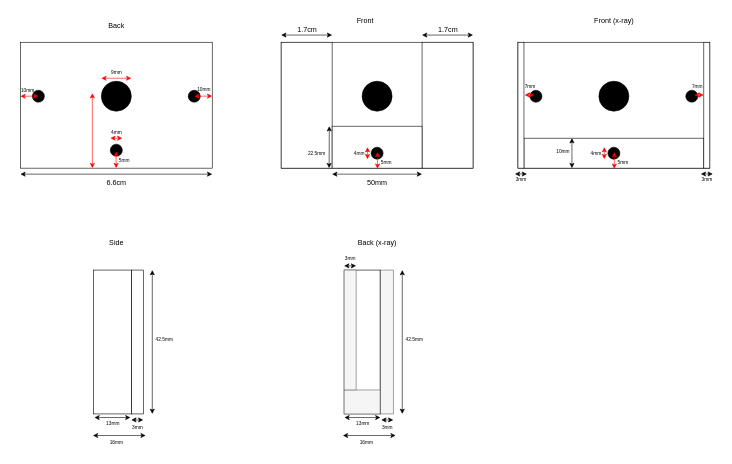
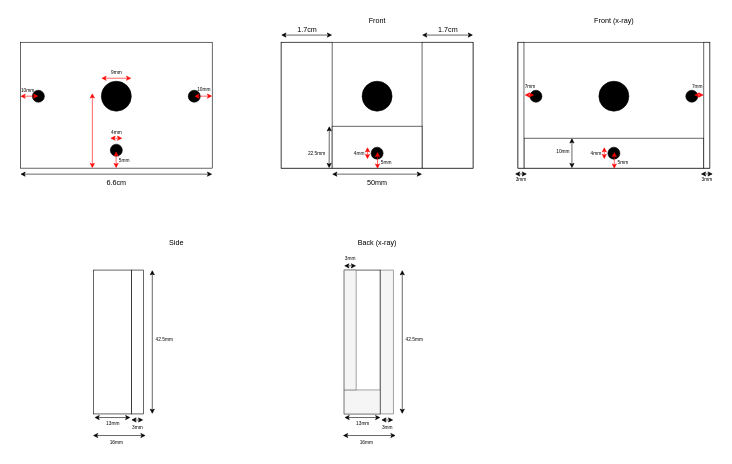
node "Front": moved (365, 21) -> (377, 21)
node "Back": removed
node "Side": moved (116, 243) -> (176, 243)
